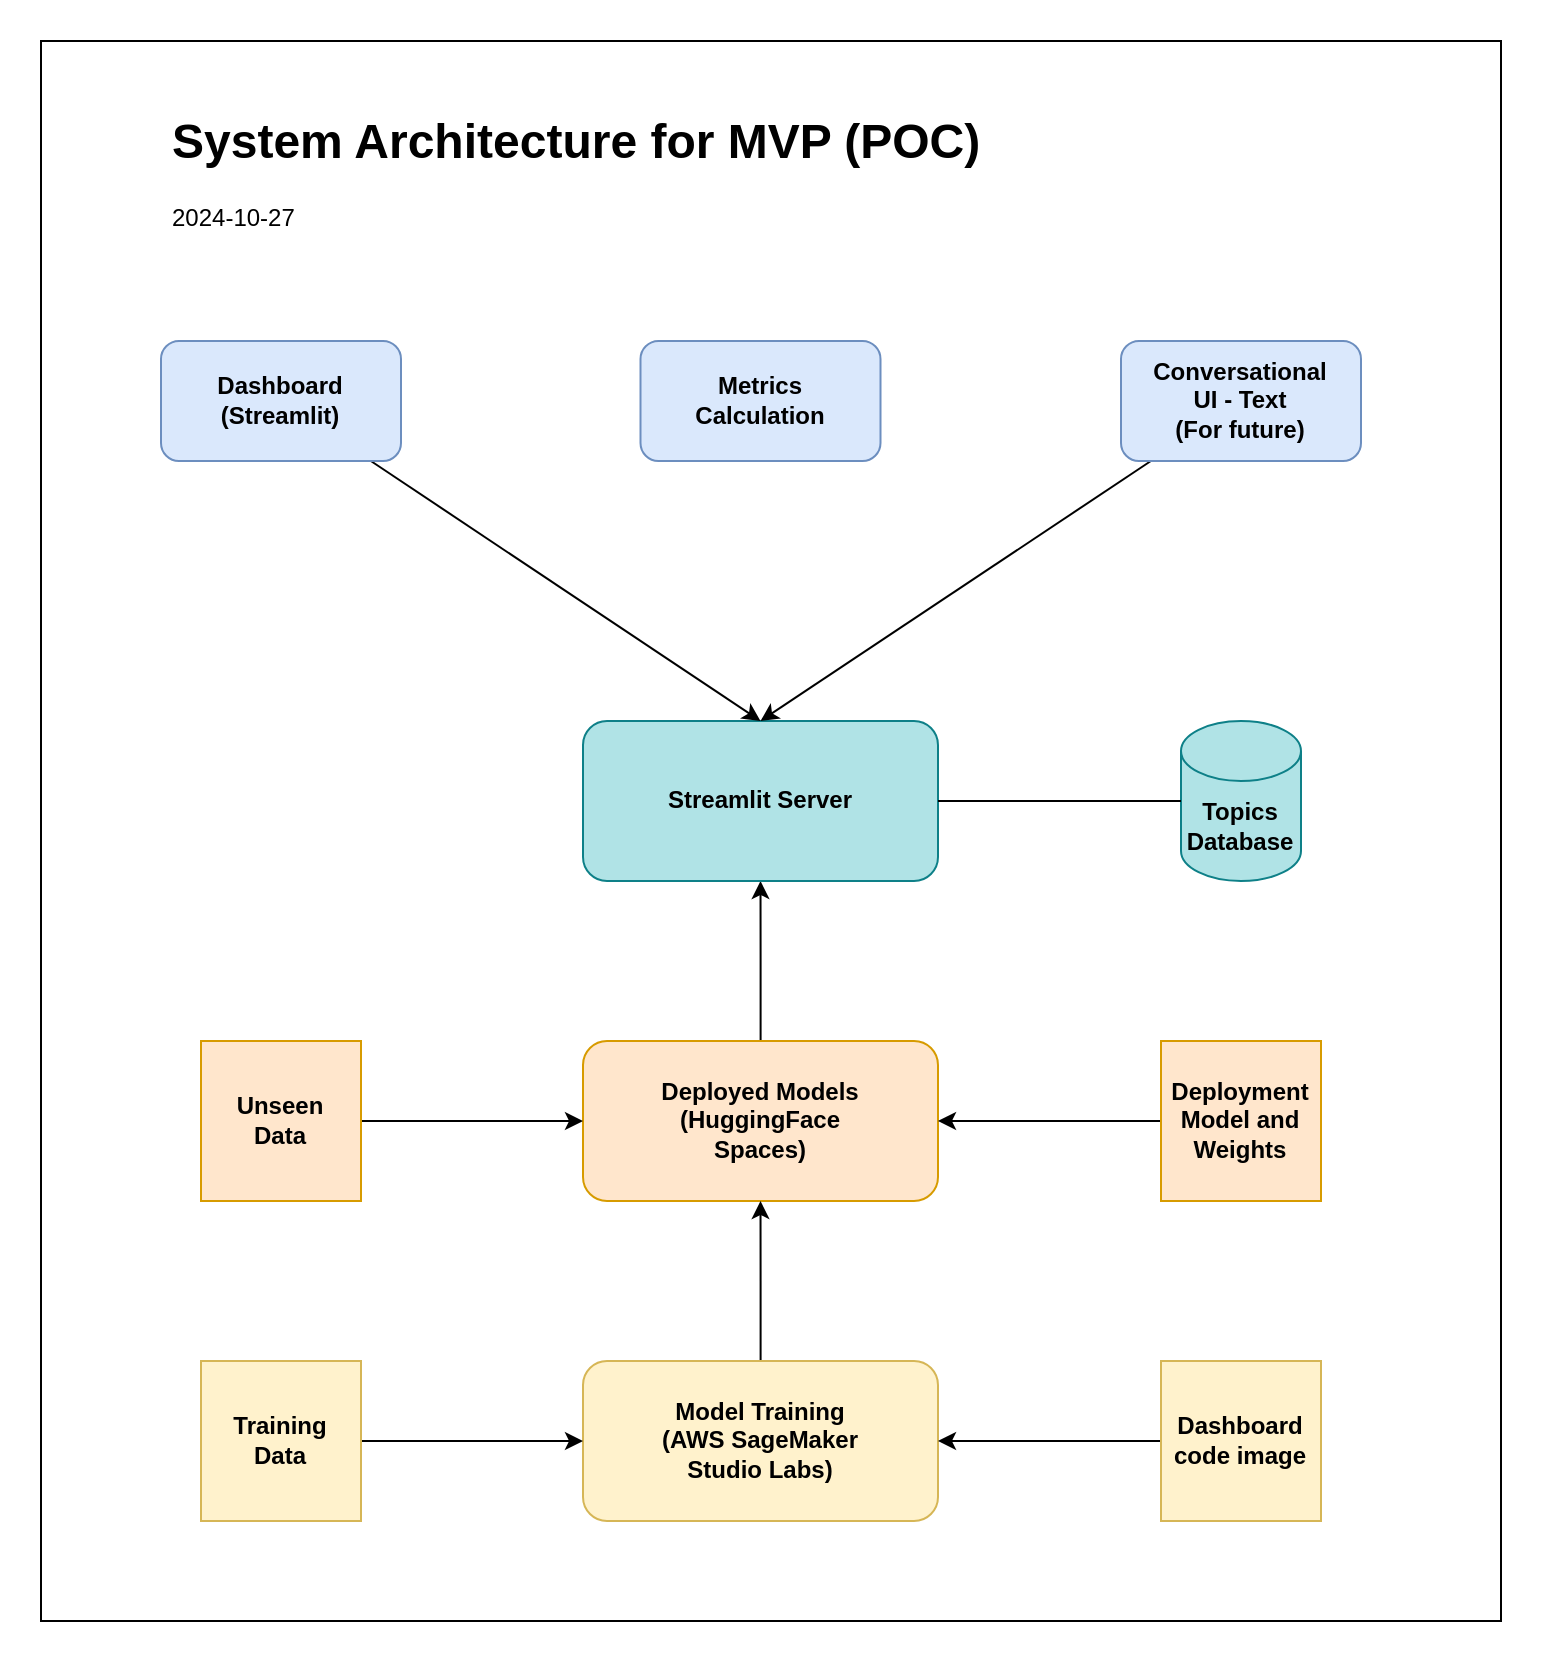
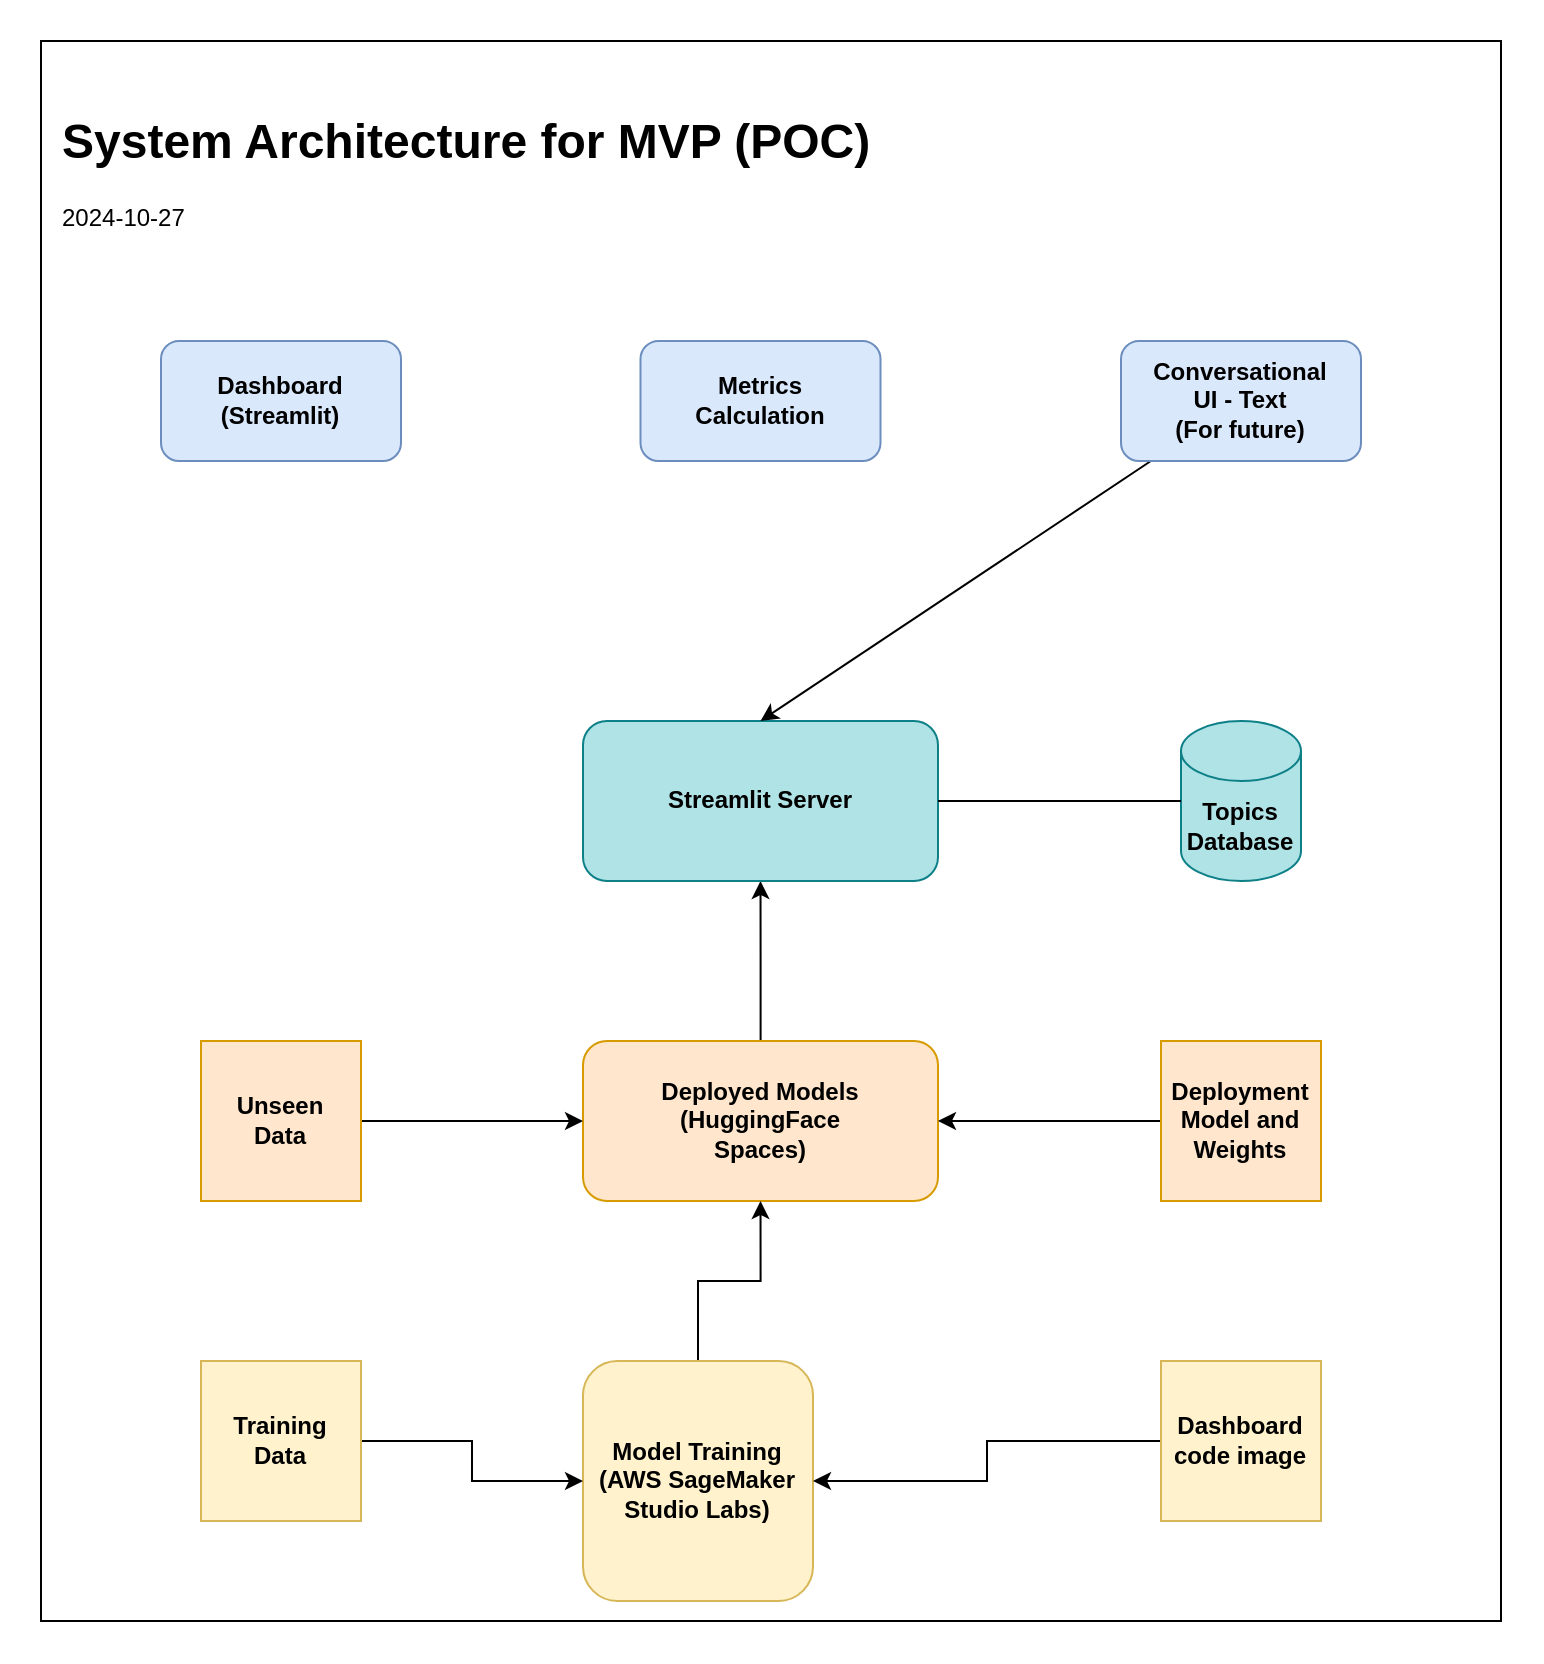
node "System Architecture for MVP (POC)2024-10-27": moved (615, 187) -> (505, 187)
edge "Dashboard (Streamlit)" -> "Streamlit Server": removed
node "Model Training (AWS SageMaker Studio Labs)": size 355x160 -> 230x240
